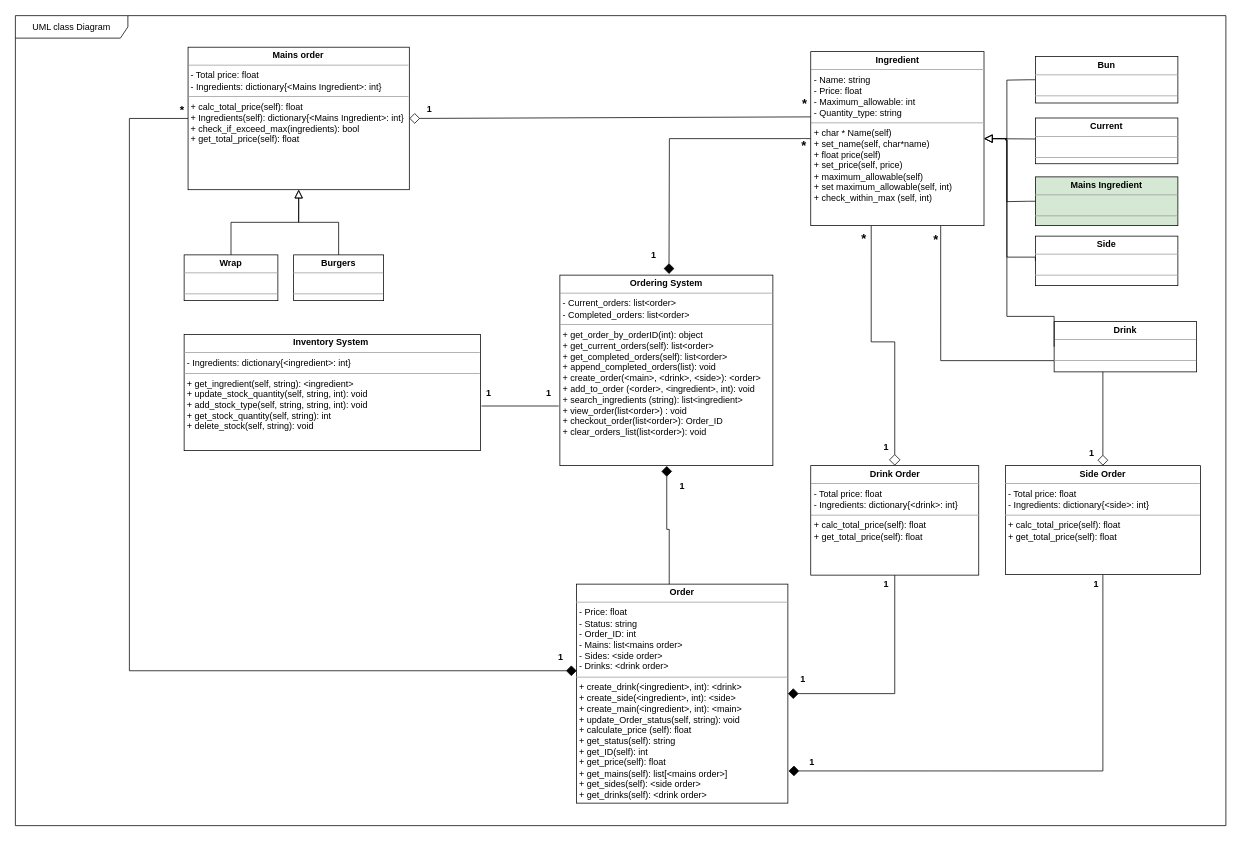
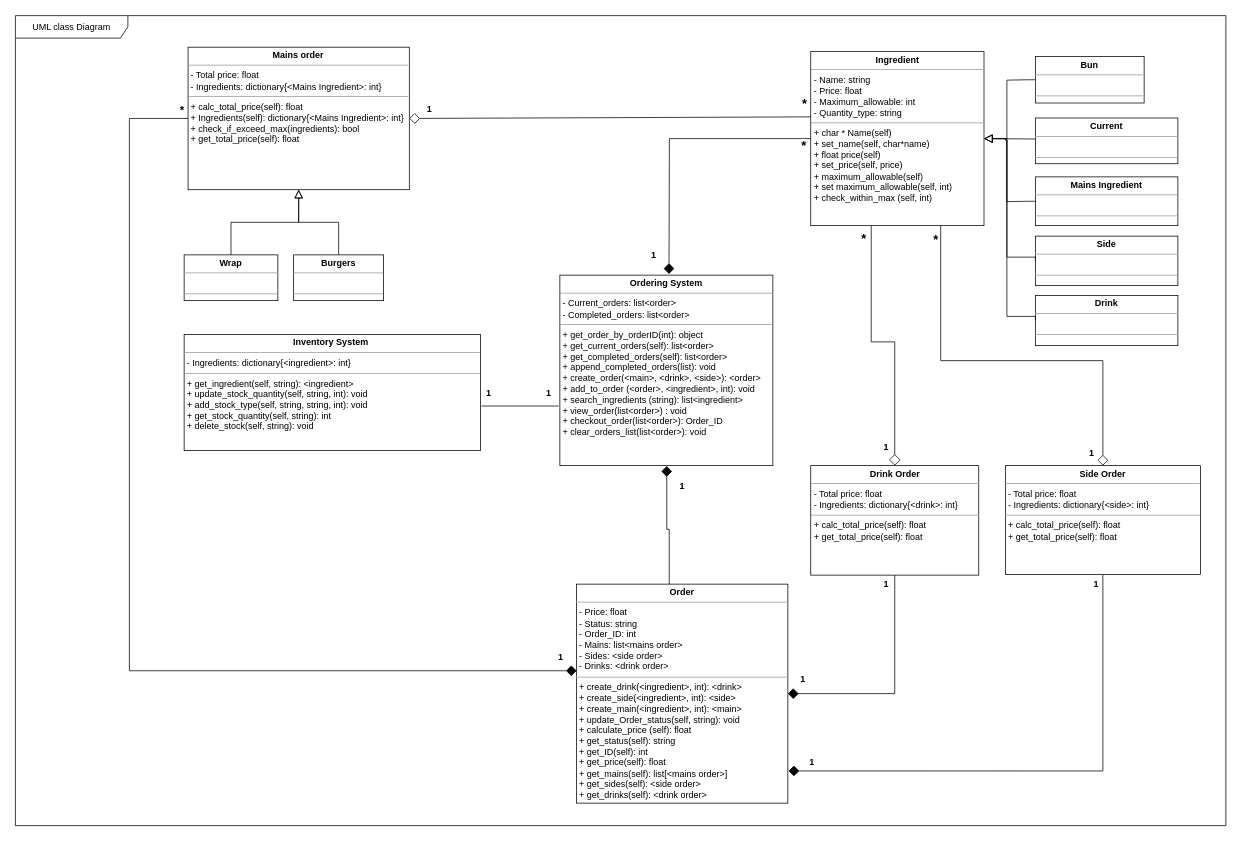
node "Bun": size 143x47 -> 109x47
node "Mains Ingredient": fillcolor #d5e8d4 -> #ffffff
node "Drink": moved (1125, 347) -> (1107, 320)
